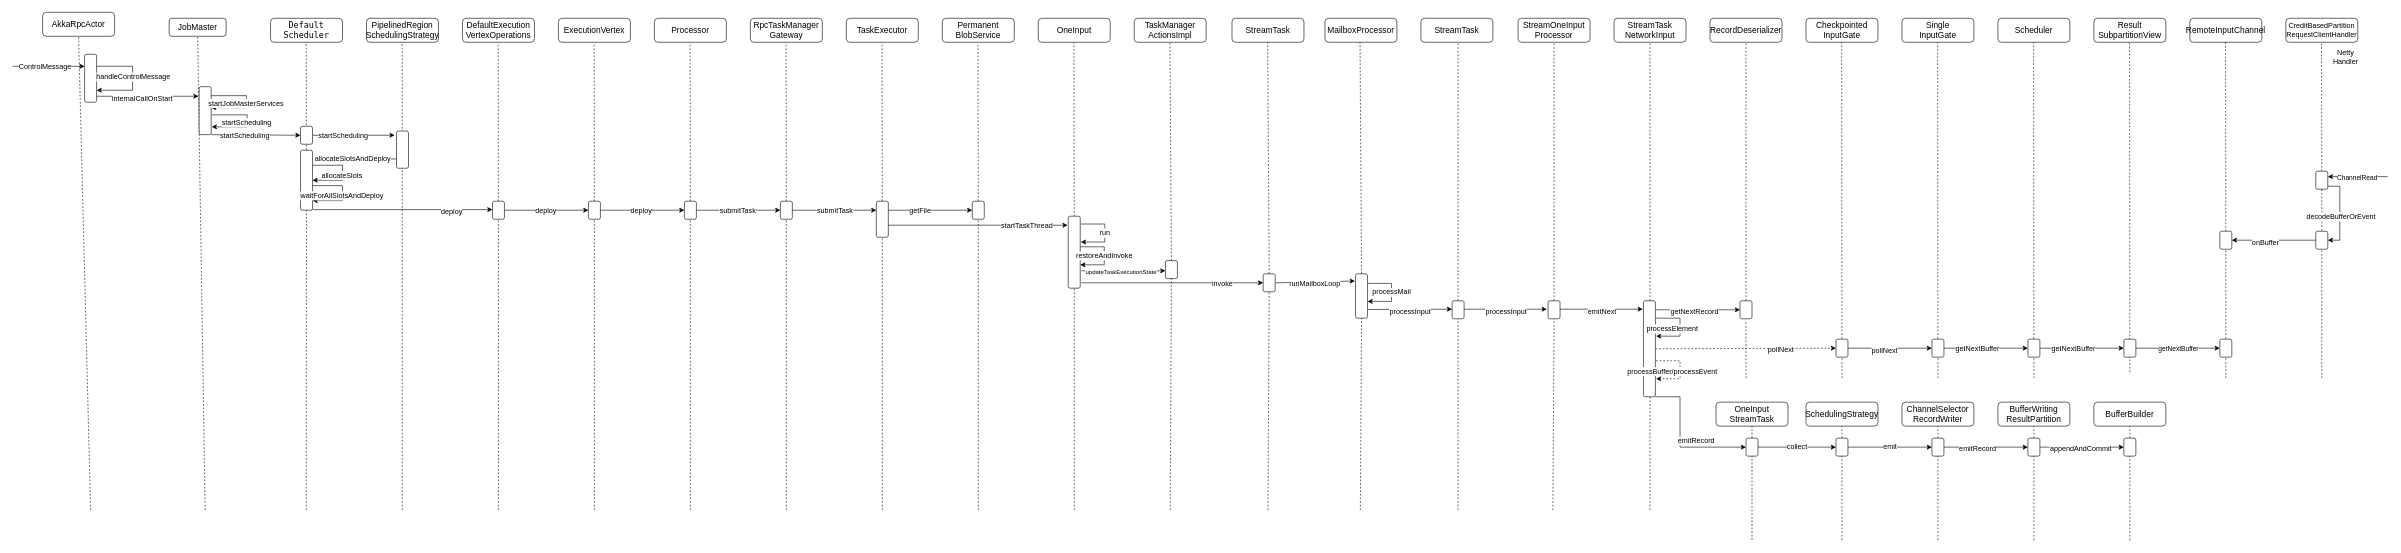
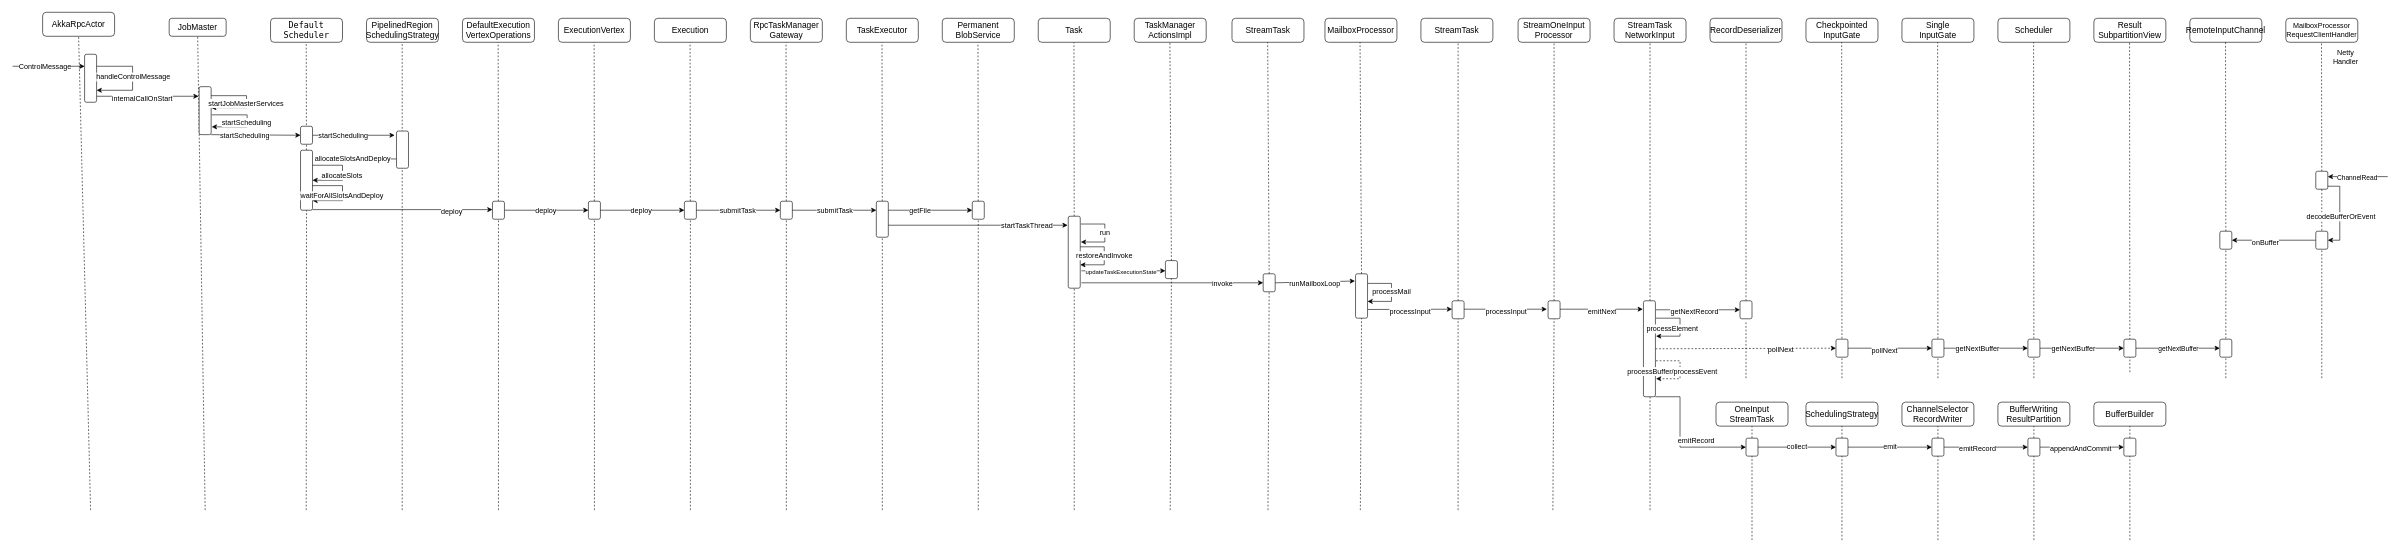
node "Processor": label "Processor" -> "Execution"
node "OneInput": label "OneInput" -> "Task"
node "CreditBasedPartition RequestClientHandler": label "CreditBasedPartition RequestClientHandler" -> "MailboxProcessor RequestClientHandler"
